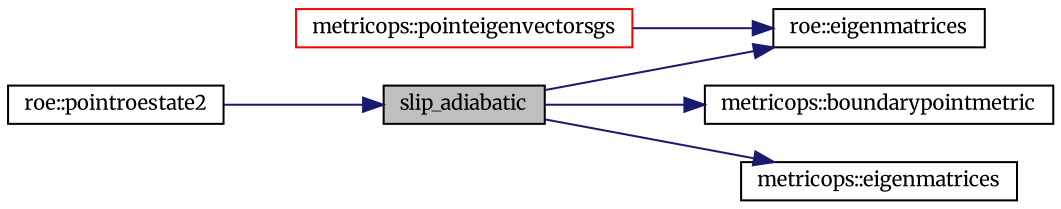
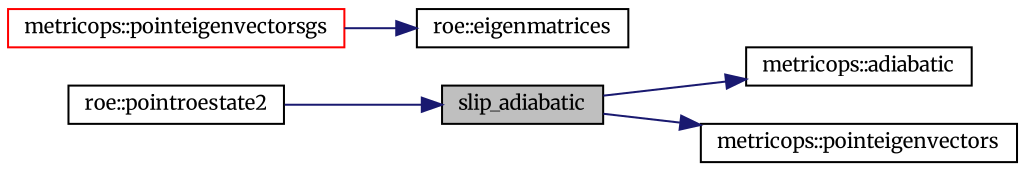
edge "slip_adiabatic" -> "roe::eigenmatrices": removed
node "metricops::boundarypointmetric": label "metricops::boundarypointmetric" -> "metricops::adiabatic"
node "metricops::eigenmatrices": label "metricops::eigenmatrices" -> "metricops::pointeigenvectors"
